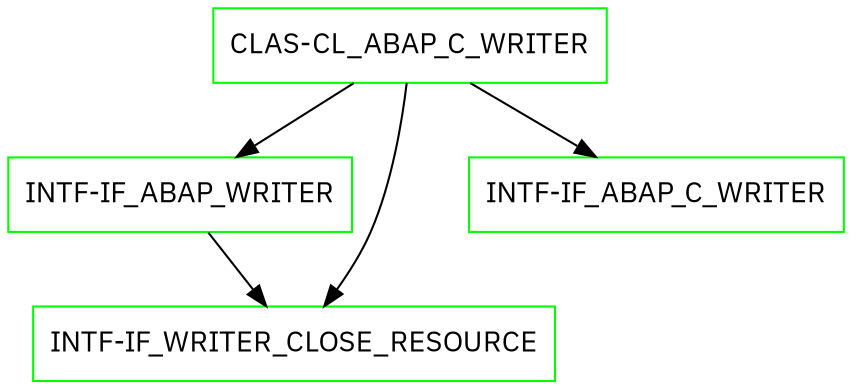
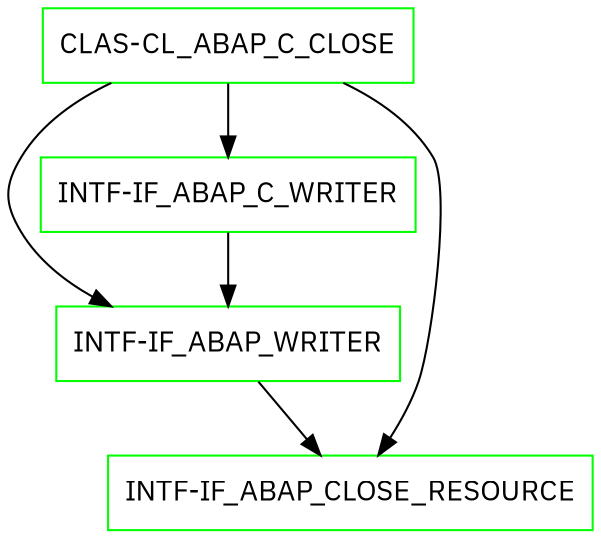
node "CLAS-CL_ABAP_C_WRITER": label "CLAS-CL_ABAP_C_WRITER" -> "CLAS-CL_ABAP_C_CLOSE"
edge "INTF-IF_ABAP_C_WRITER" -> "INTF-IF_ABAP_WRITER": added
node "INTF-IF_WRITER_CLOSE_RESOURCE": label "INTF-IF_WRITER_CLOSE_RESOURCE" -> "INTF-IF_ABAP_CLOSE_RESOURCE"
